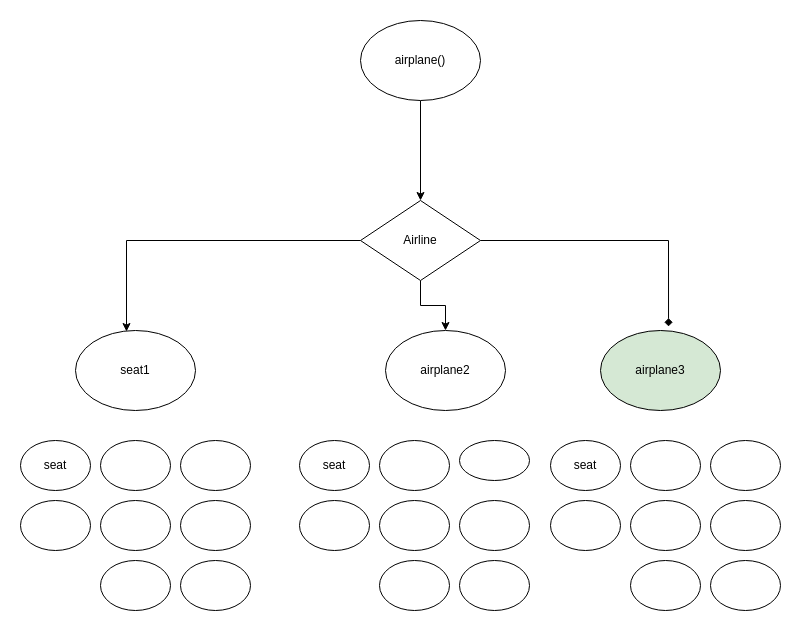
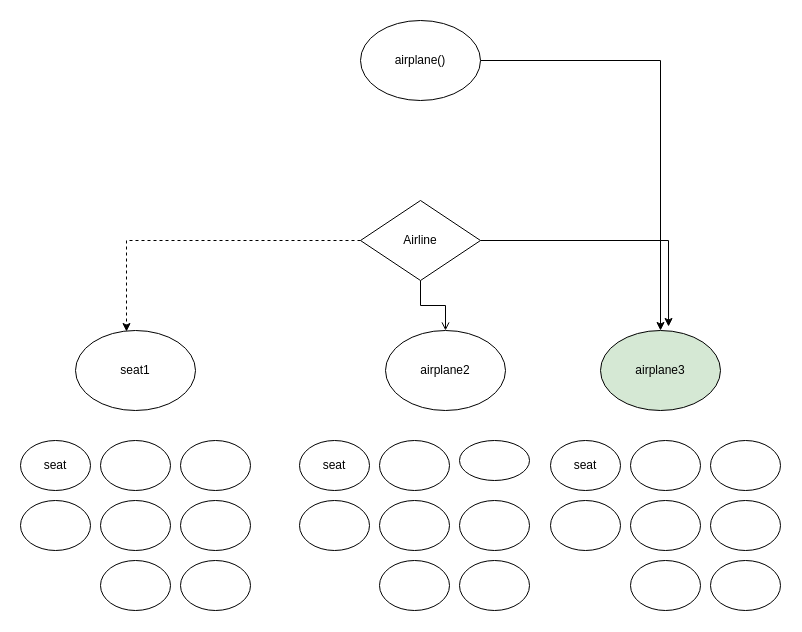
edge "airplane()" -> "Airline": now "airplane()" -> "airplane3"
edge "Airline" -> "seat1": style solid -> dashed
edge "Airline" -> "airplane3": arrowhead diamond -> classic
edge "Airline" -> "airplane2": arrowhead classic -> open
